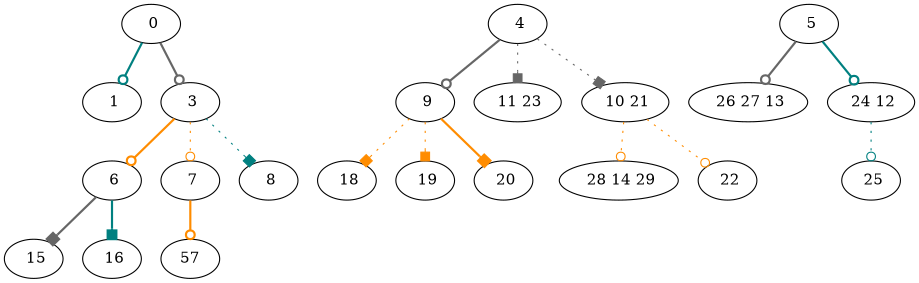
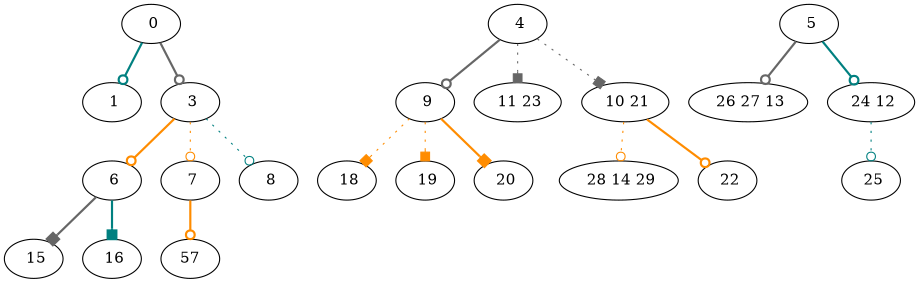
edge "3" -> "8": arrowhead box -> odot
edge "10 21" -> "22": style dotted -> bold
